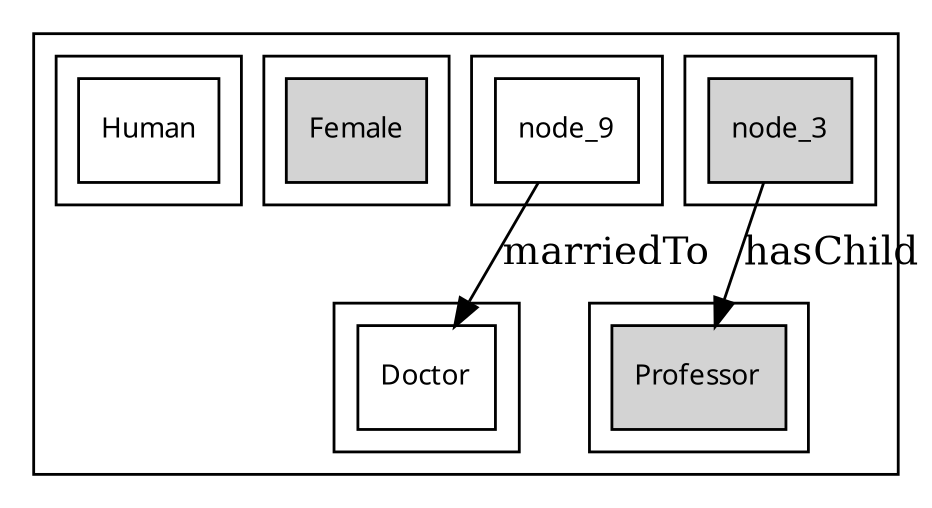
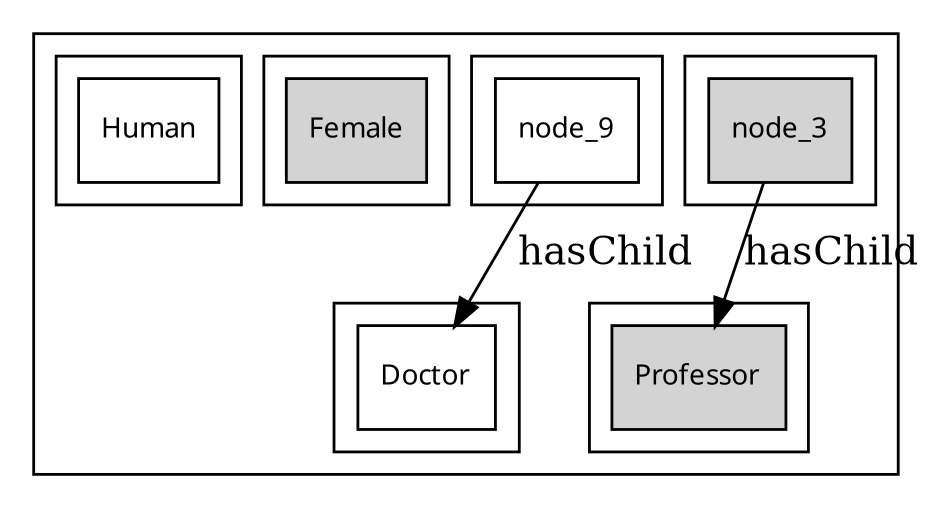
edge "node_9" -> "Doctor": label "marriedTo" -> "hasChild"
